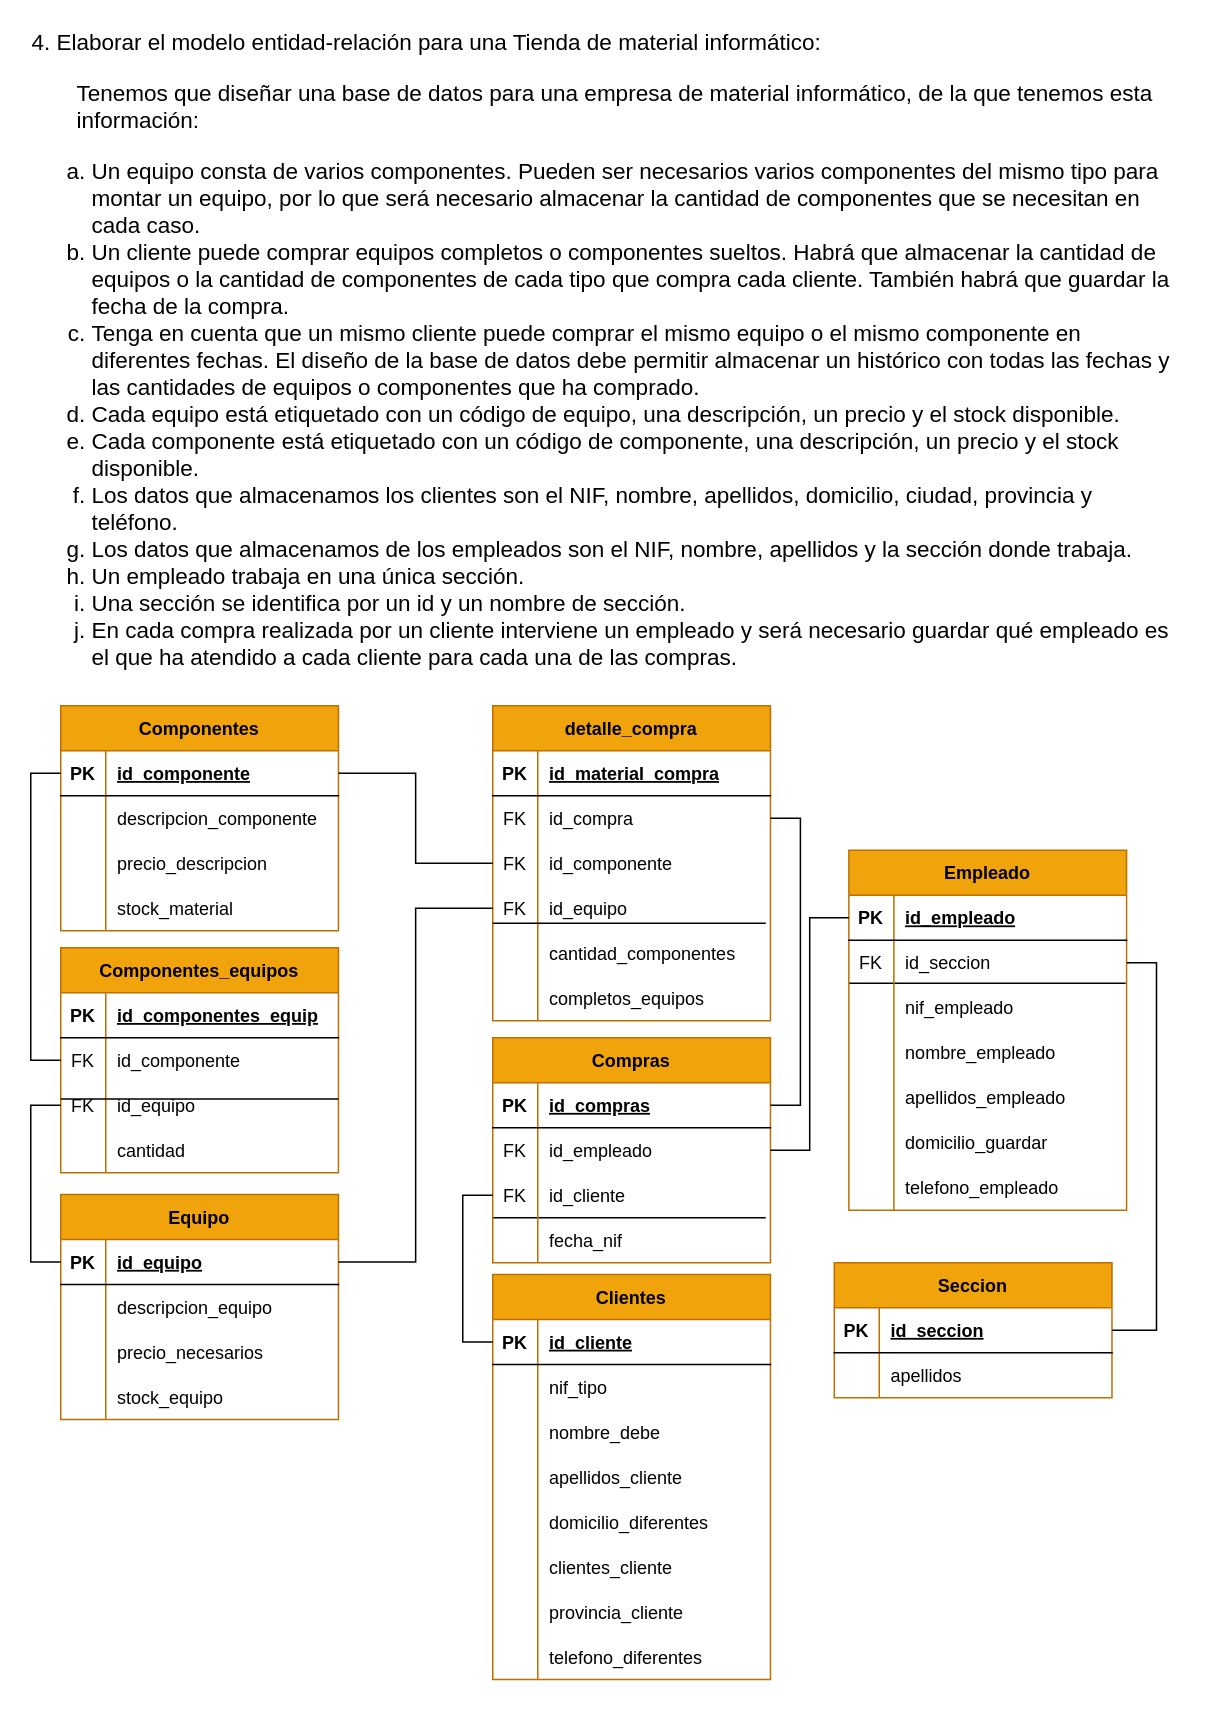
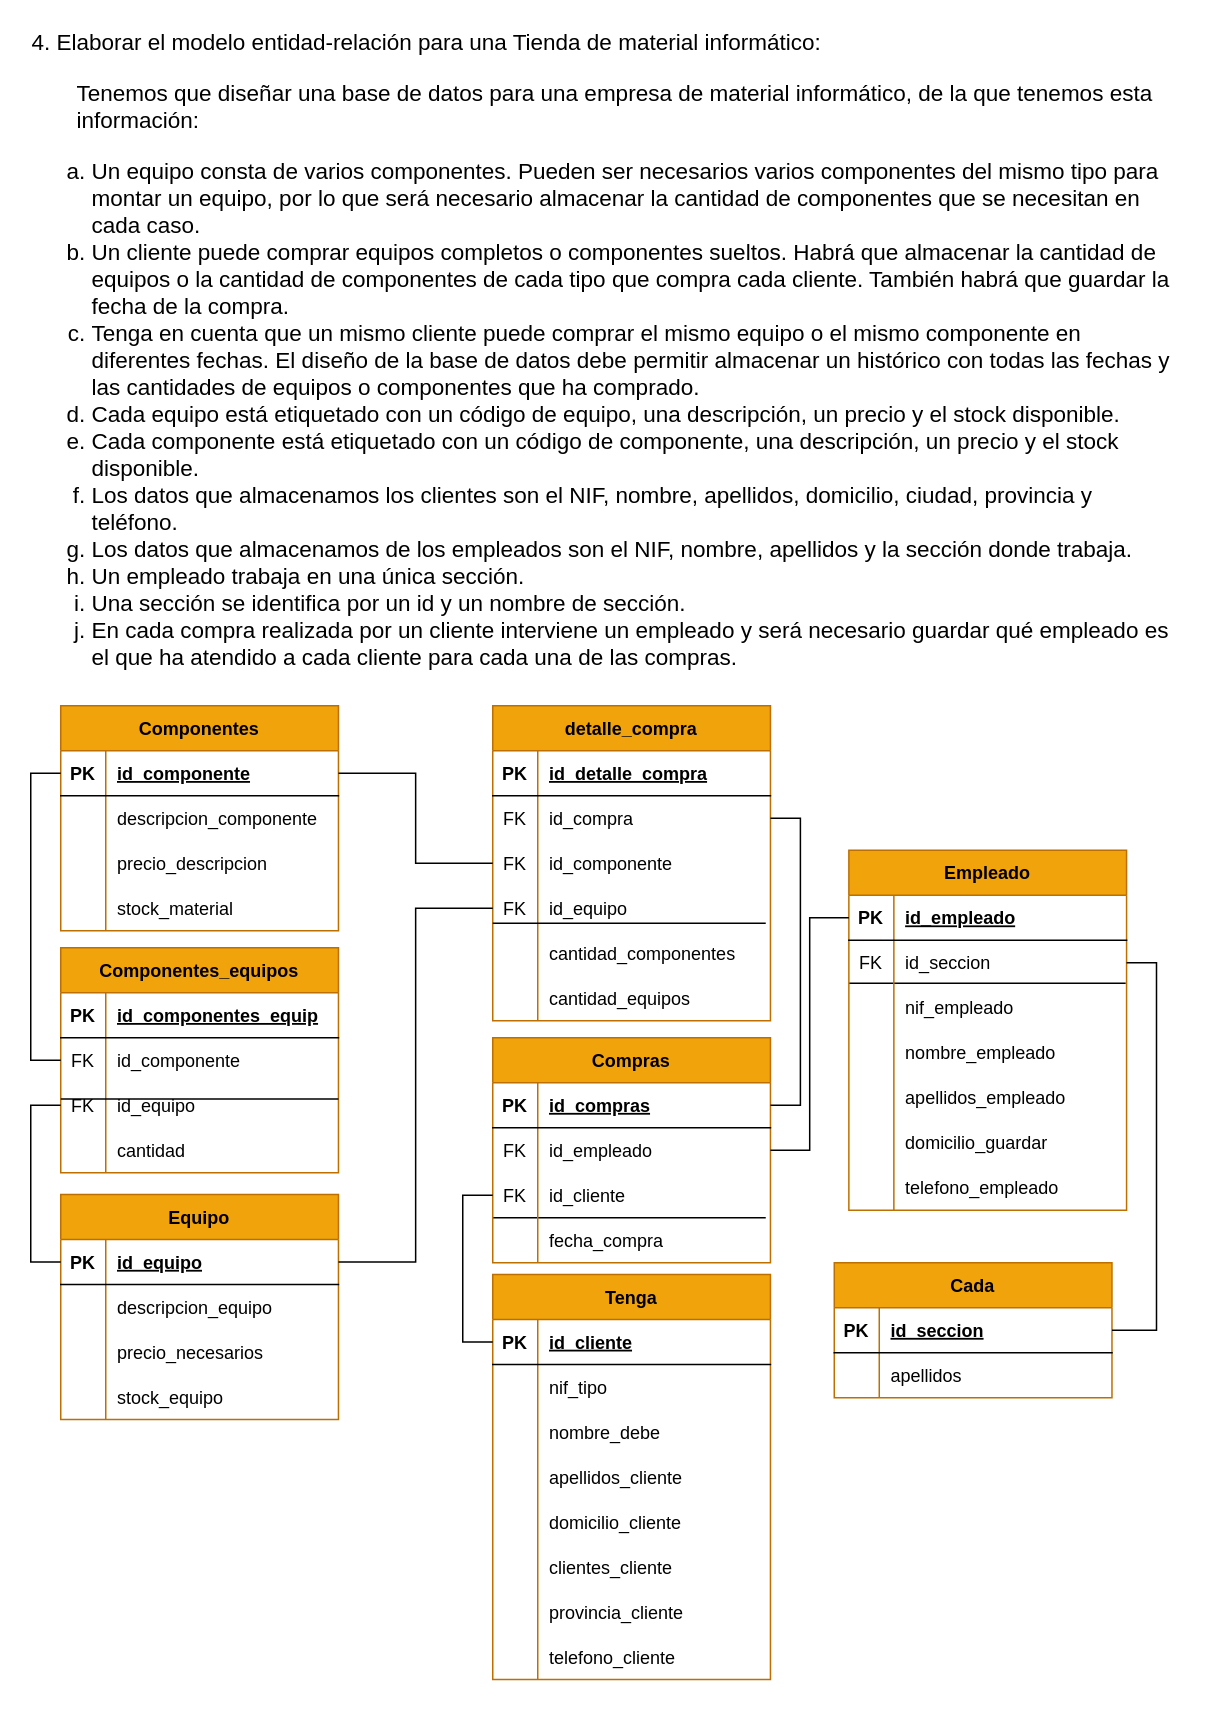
node "id_material_compra": label "id_material_compra" -> "id_detalle_compra"
node "completos_equipos": label "completos_equipos" -> "cantidad_equipos"
node "fecha_nif": label "fecha_nif" -> "fecha_compra"
node "Seccion": label "Seccion" -> "Cada"
node "Clientes": label "Clientes" -> "Tenga"
node "domicilio_diferentes": label "domicilio_diferentes" -> "domicilio_cliente"
node "telefono_diferentes": label "telefono_diferentes" -> "telefono_cliente"
